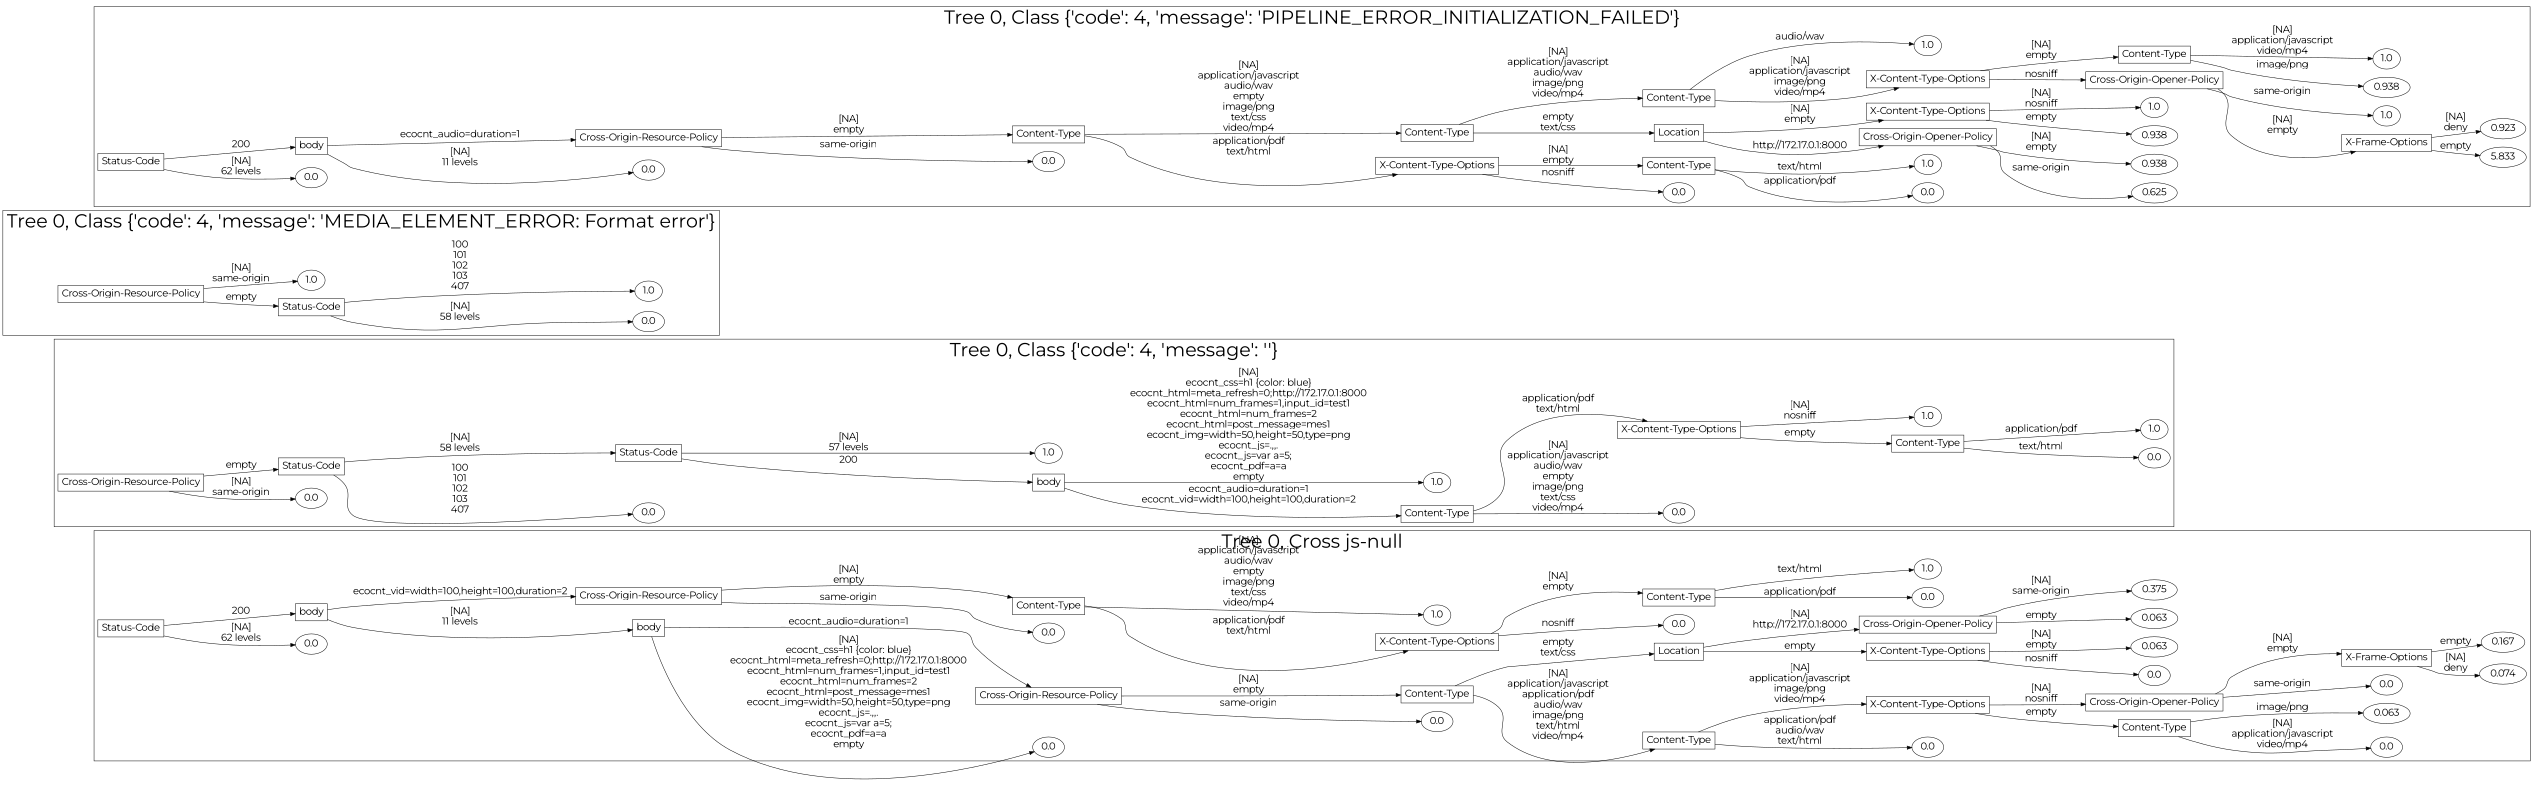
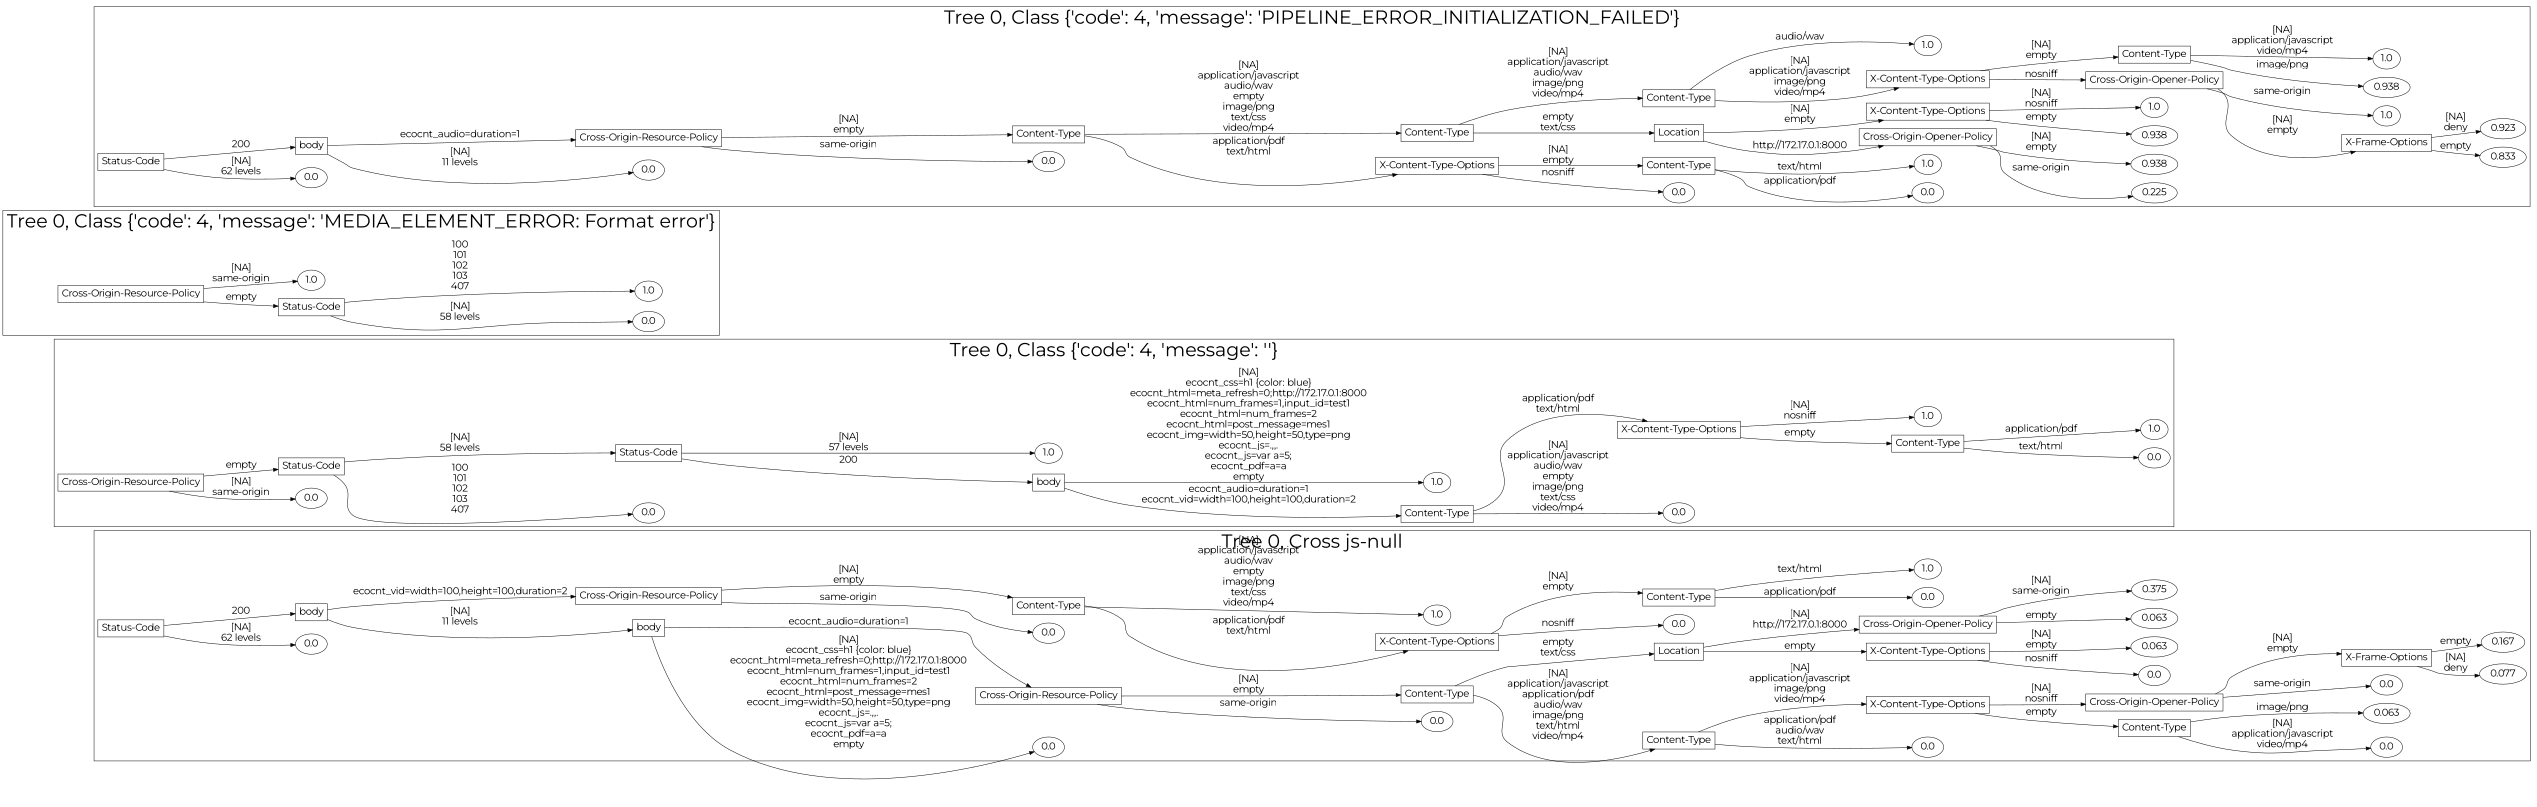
node "5.833": label "5.833" -> "0.833"
node "0.625": label "0.625" -> "0.225"
node "0.074": label "0.074" -> "0.077"
